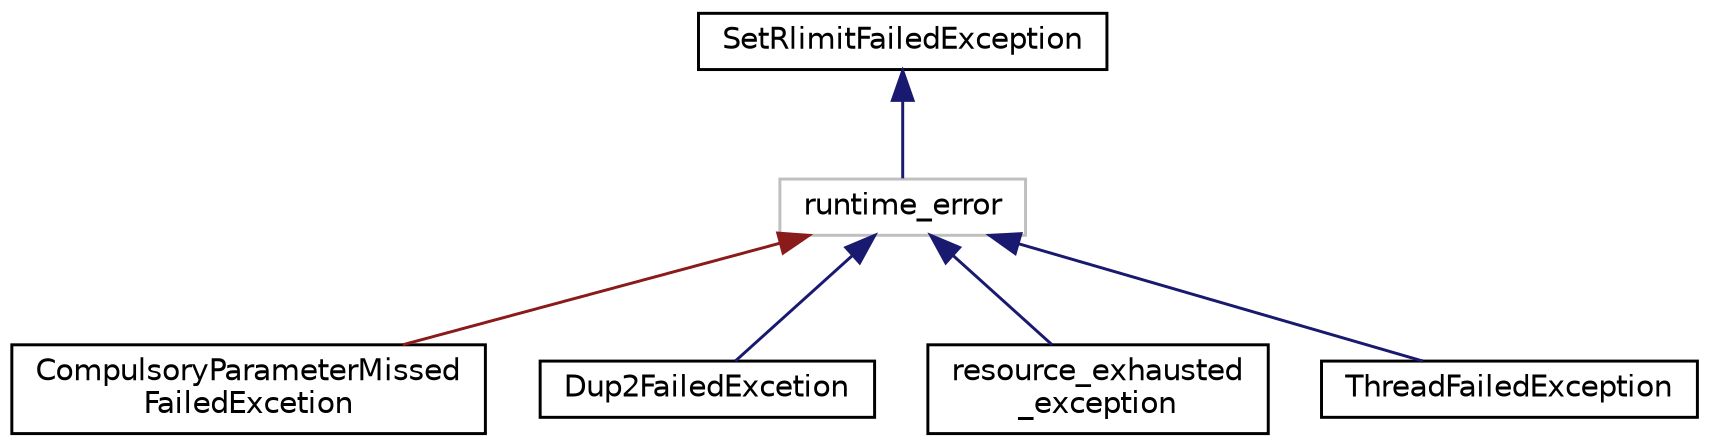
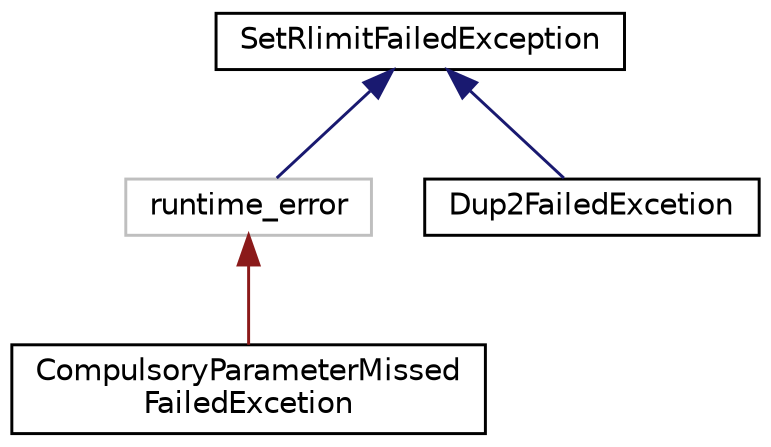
edge "Dup2FailedExcetion" -> "runtime_error": now "Dup2FailedExcetion" -> "SetRlimitFailedException"
node "resource_exhausted _exception": removed
node "ThreadFailedException": removed
